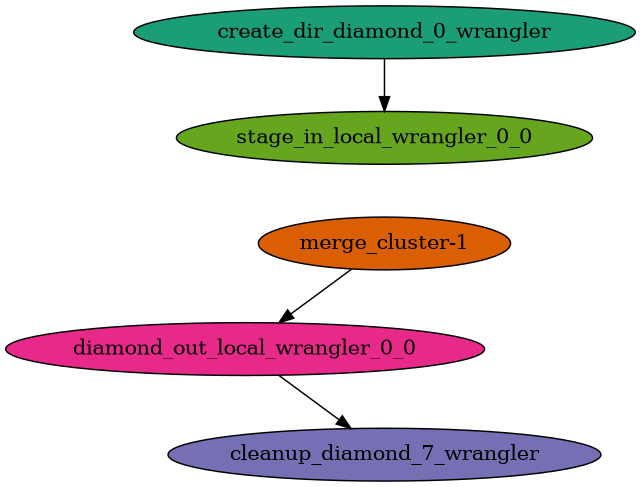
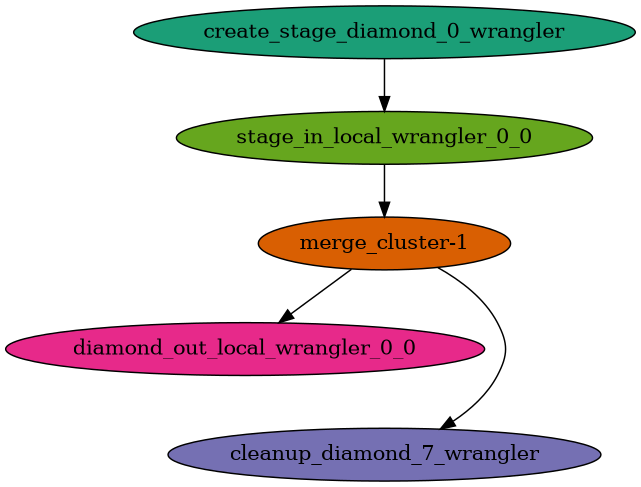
node "create_dir_diamond_0_wrangler": label "create_dir_diamond_0_wrangler" -> "create_stage_diamond_0_wrangler"
edge "stage_in_local_wrangler_0_0" -> "merge_cluster-1": added
edge "diamond_out_local_wrangler_0_0" -> "cleanup_diamond_7_wrangler": now "merge_cluster-1" -> "cleanup_diamond_7_wrangler"
